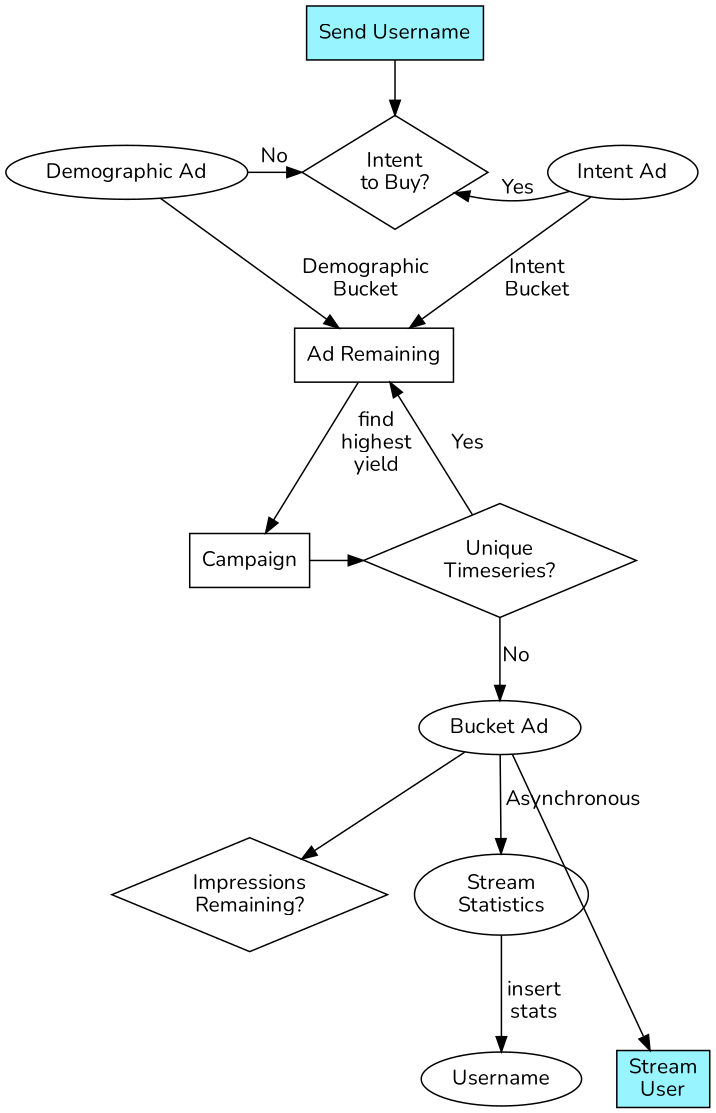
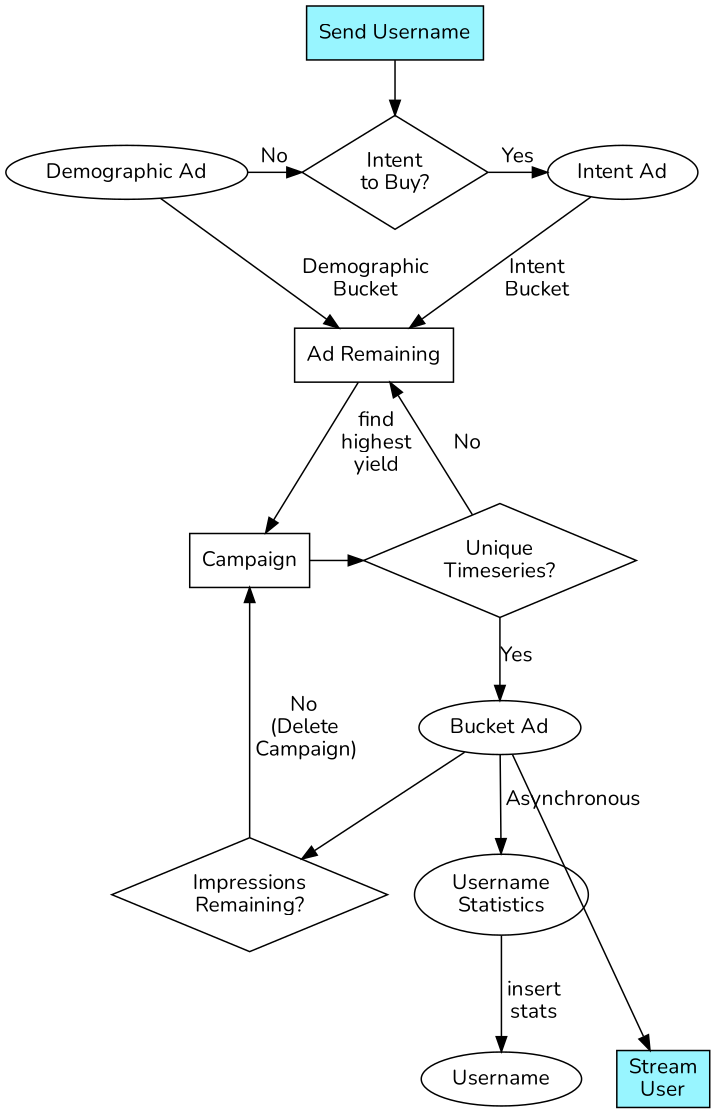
edge "Intent Ad" -> "Intent to Buy?": reversed
edge "Unique Timeseries?" -> "Ad Remaining": label "Yes" -> "No"
edge "Unique Timeseries?" -> "Bucket Ad": label "No" -> "Yes"
edge "Impressions Remaining?" -> "Campaign": added, label "No (Delete Campaign)"
node "Stream Statistics": label "Stream Statistics" -> "Username Statistics"
